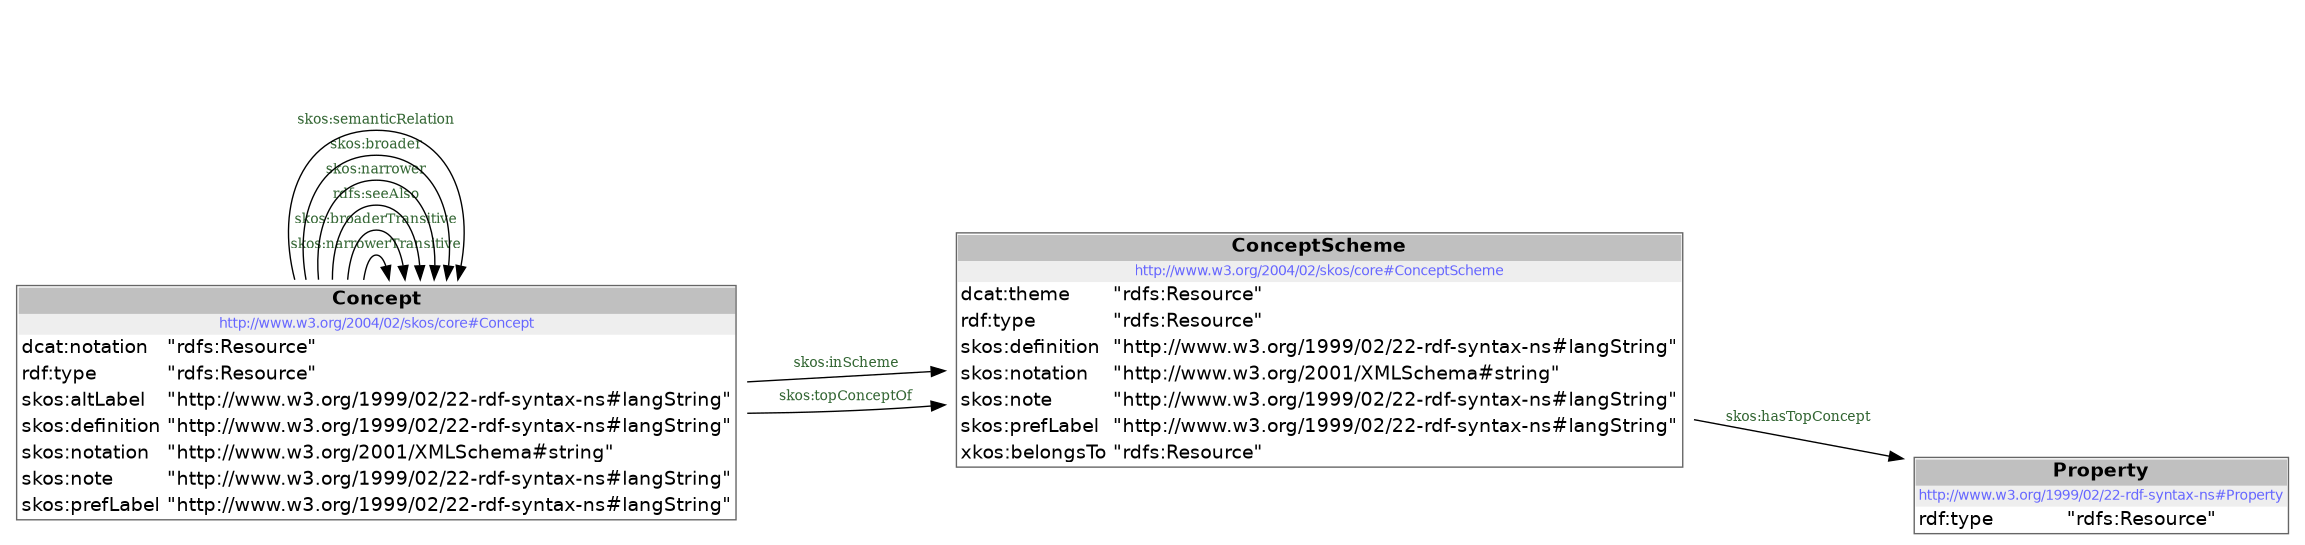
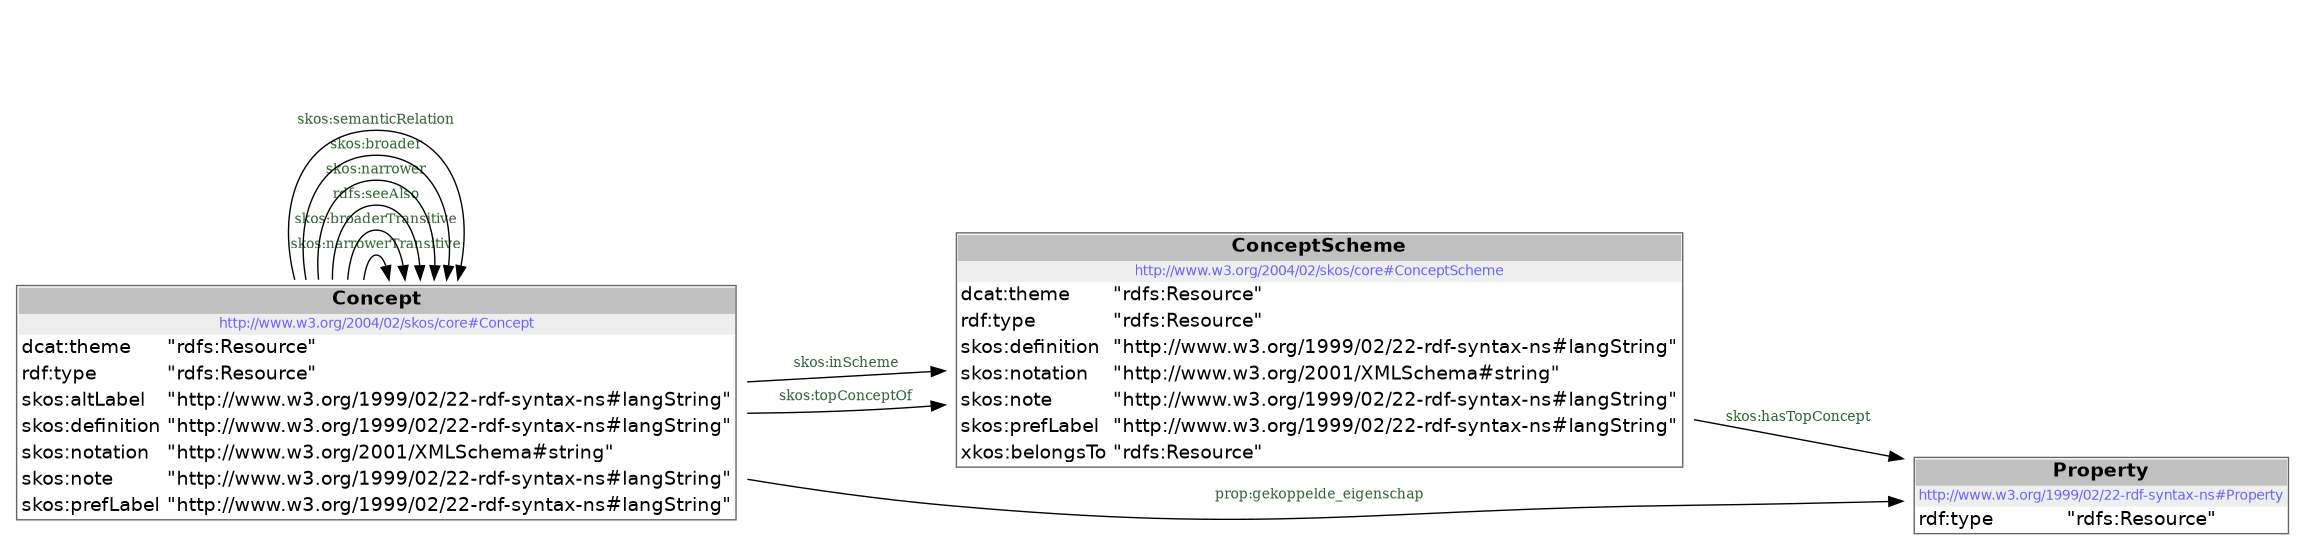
node "Concept": text "dcat:notation" -> "dcat:theme"
edge "Concept" -> "Property": added, label "prop:gekoppelde_eigenschap"
